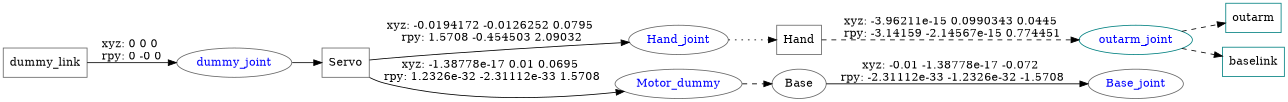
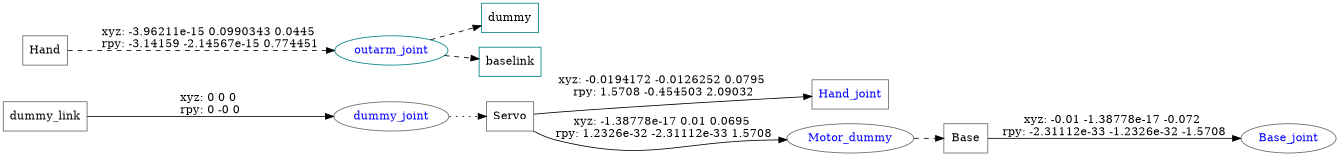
node "outarm": label "outarm" -> "dummy"
node "Hand_joint": shape ellipse -> box
edge "Hand_joint" -> "Hand": removed
edge "dummy_joint" -> "Servo": style solid -> dotted
node "Base": shape ellipse -> box
